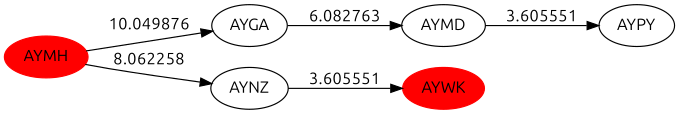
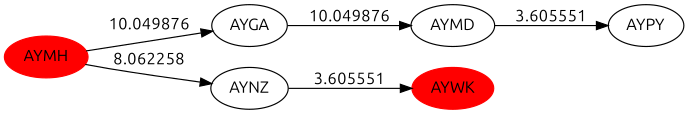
edge "AYGA" -> "AYMD": label "6.082763" -> "10.049876"
